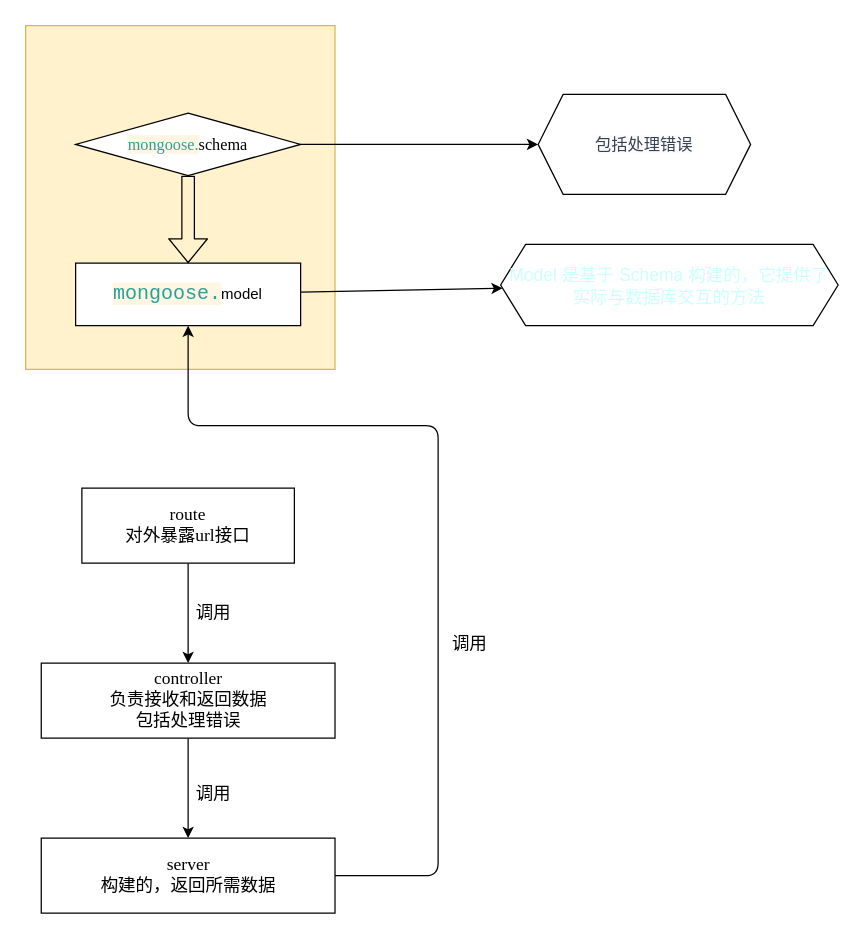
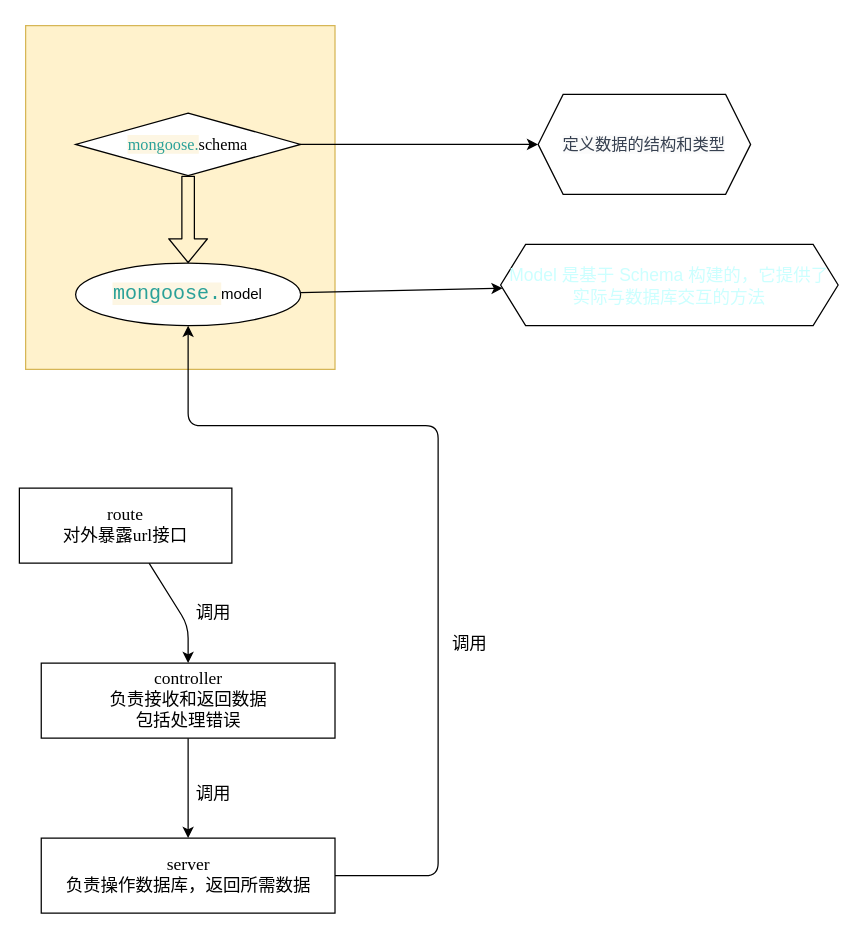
node "包括处理错误": label "包括处理错误" -> "定义数据的结构和类型"
node "mongoose.model": shape rectangle -> ellipse
node "route 对外暴露url接口": moved (188, 526) -> (126, 526)
node "server 构建的，返回所需数据": label "server 构建的，返回所需数据" -> "server 负责操作数据库，返回所需数据"
